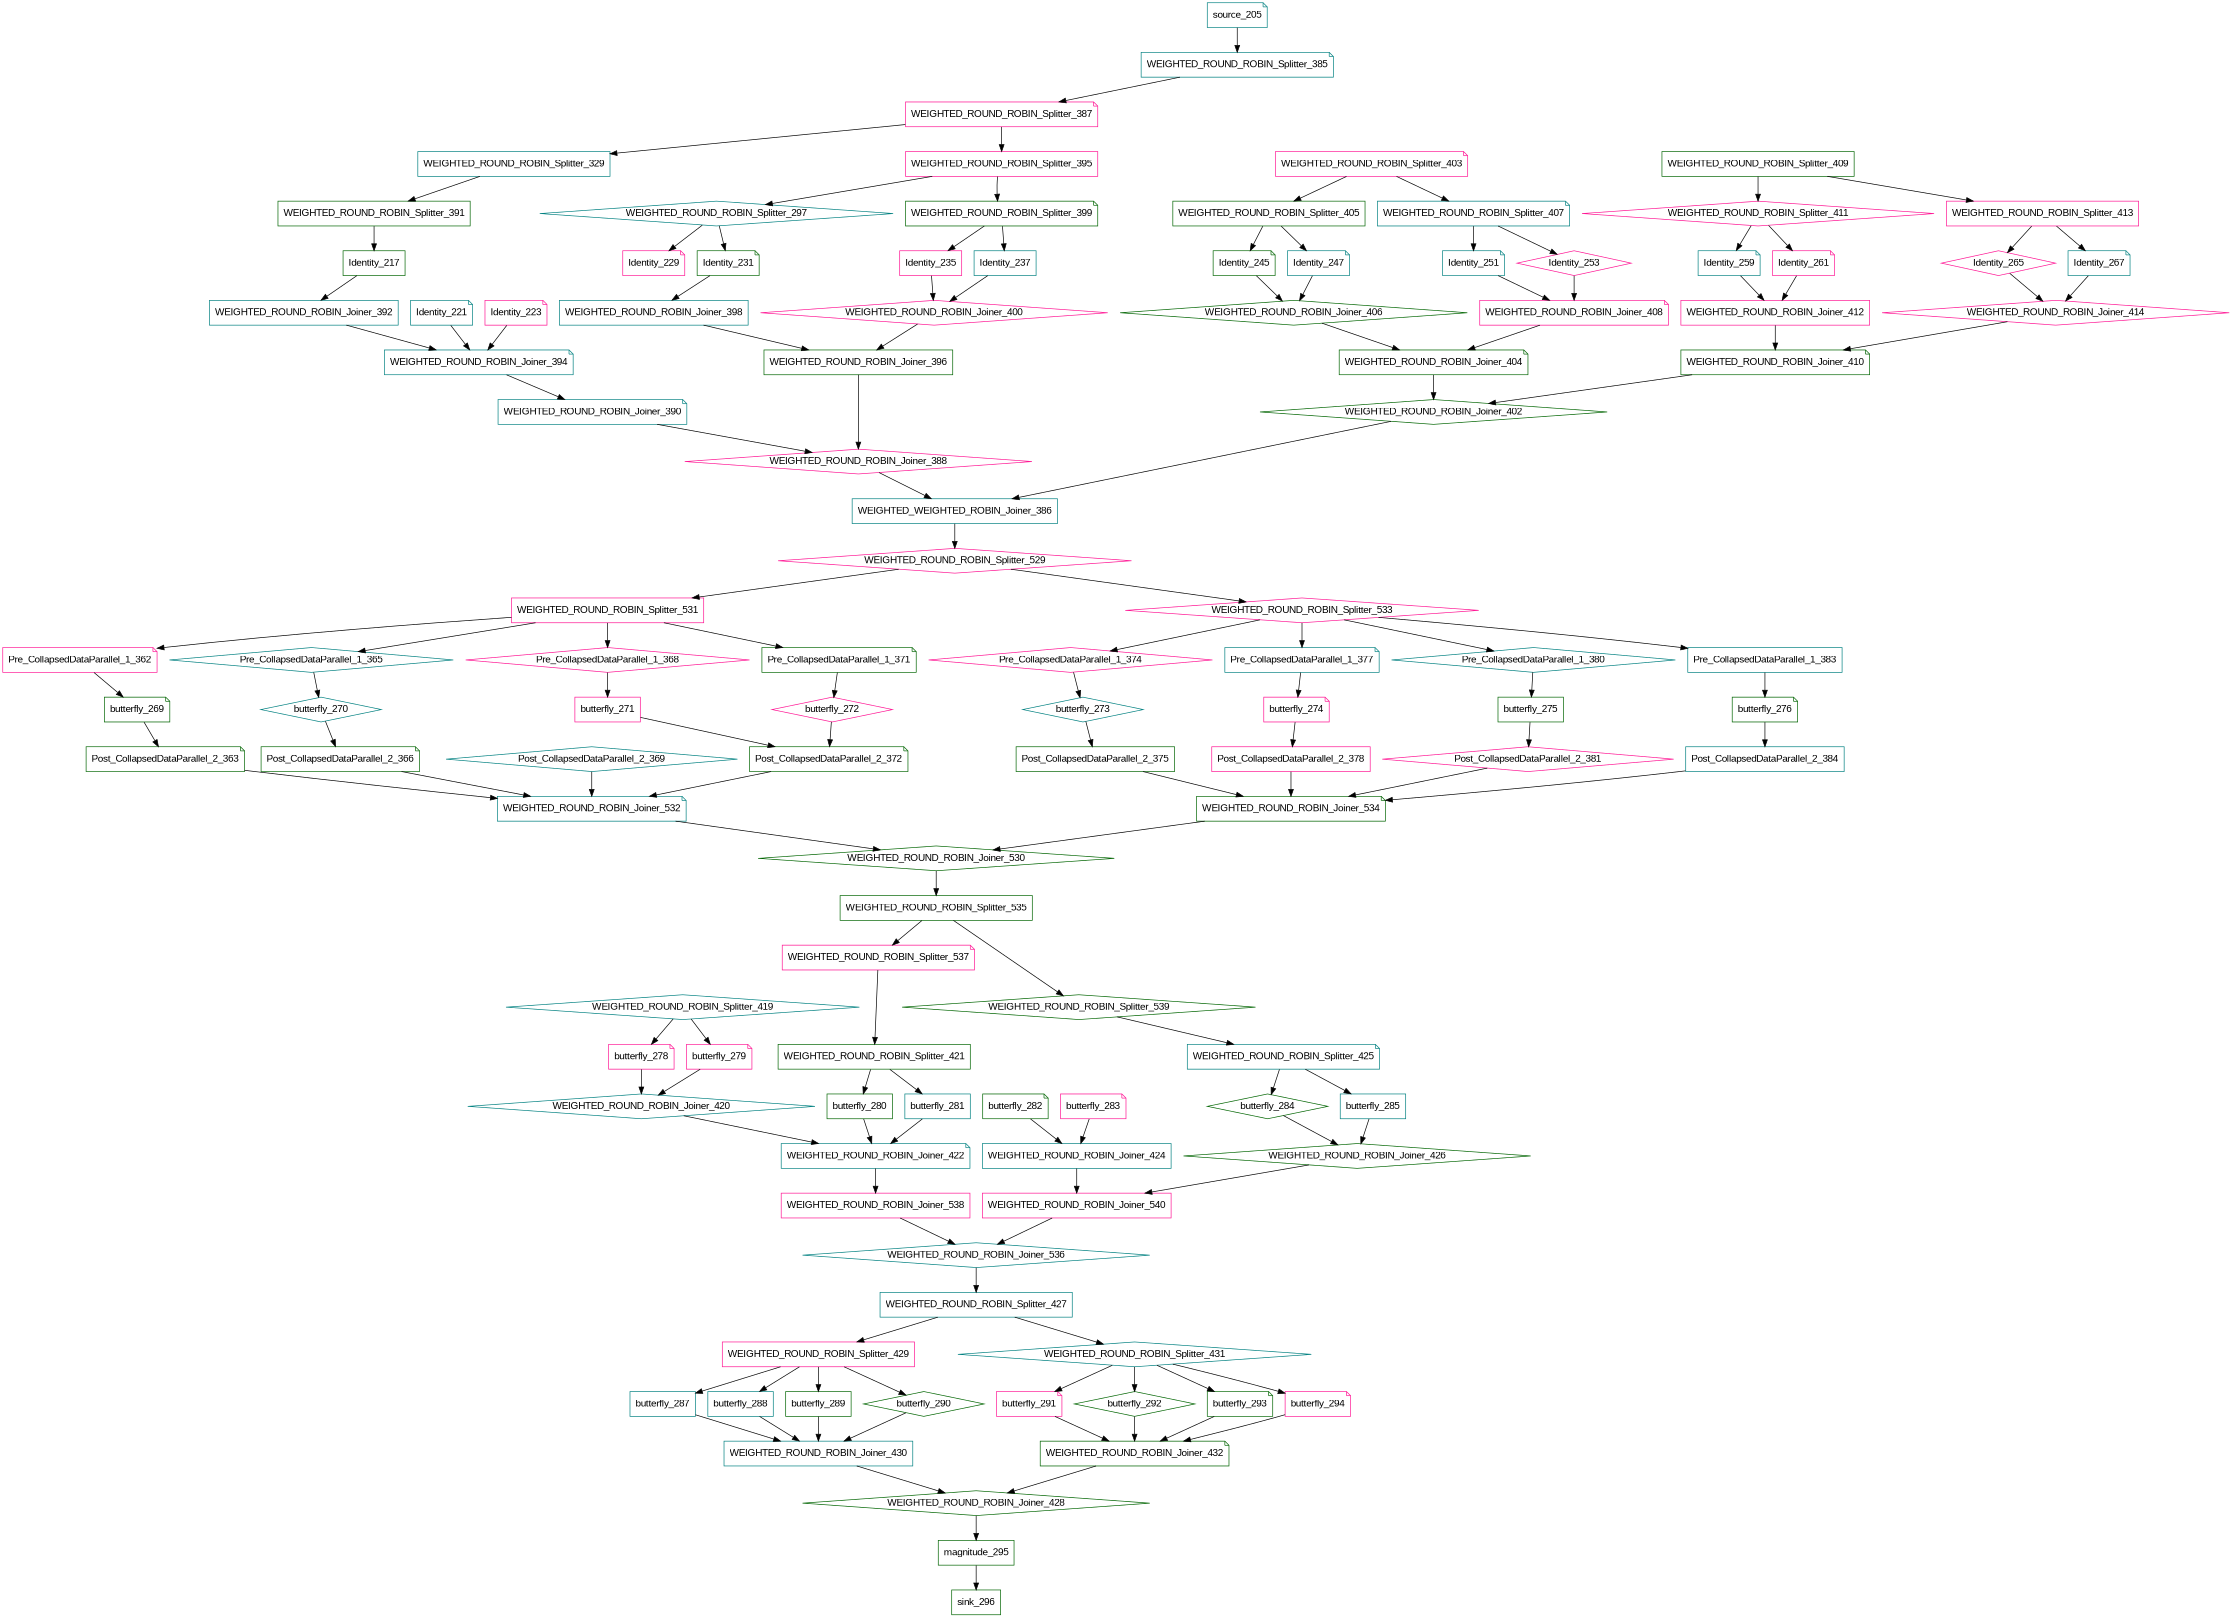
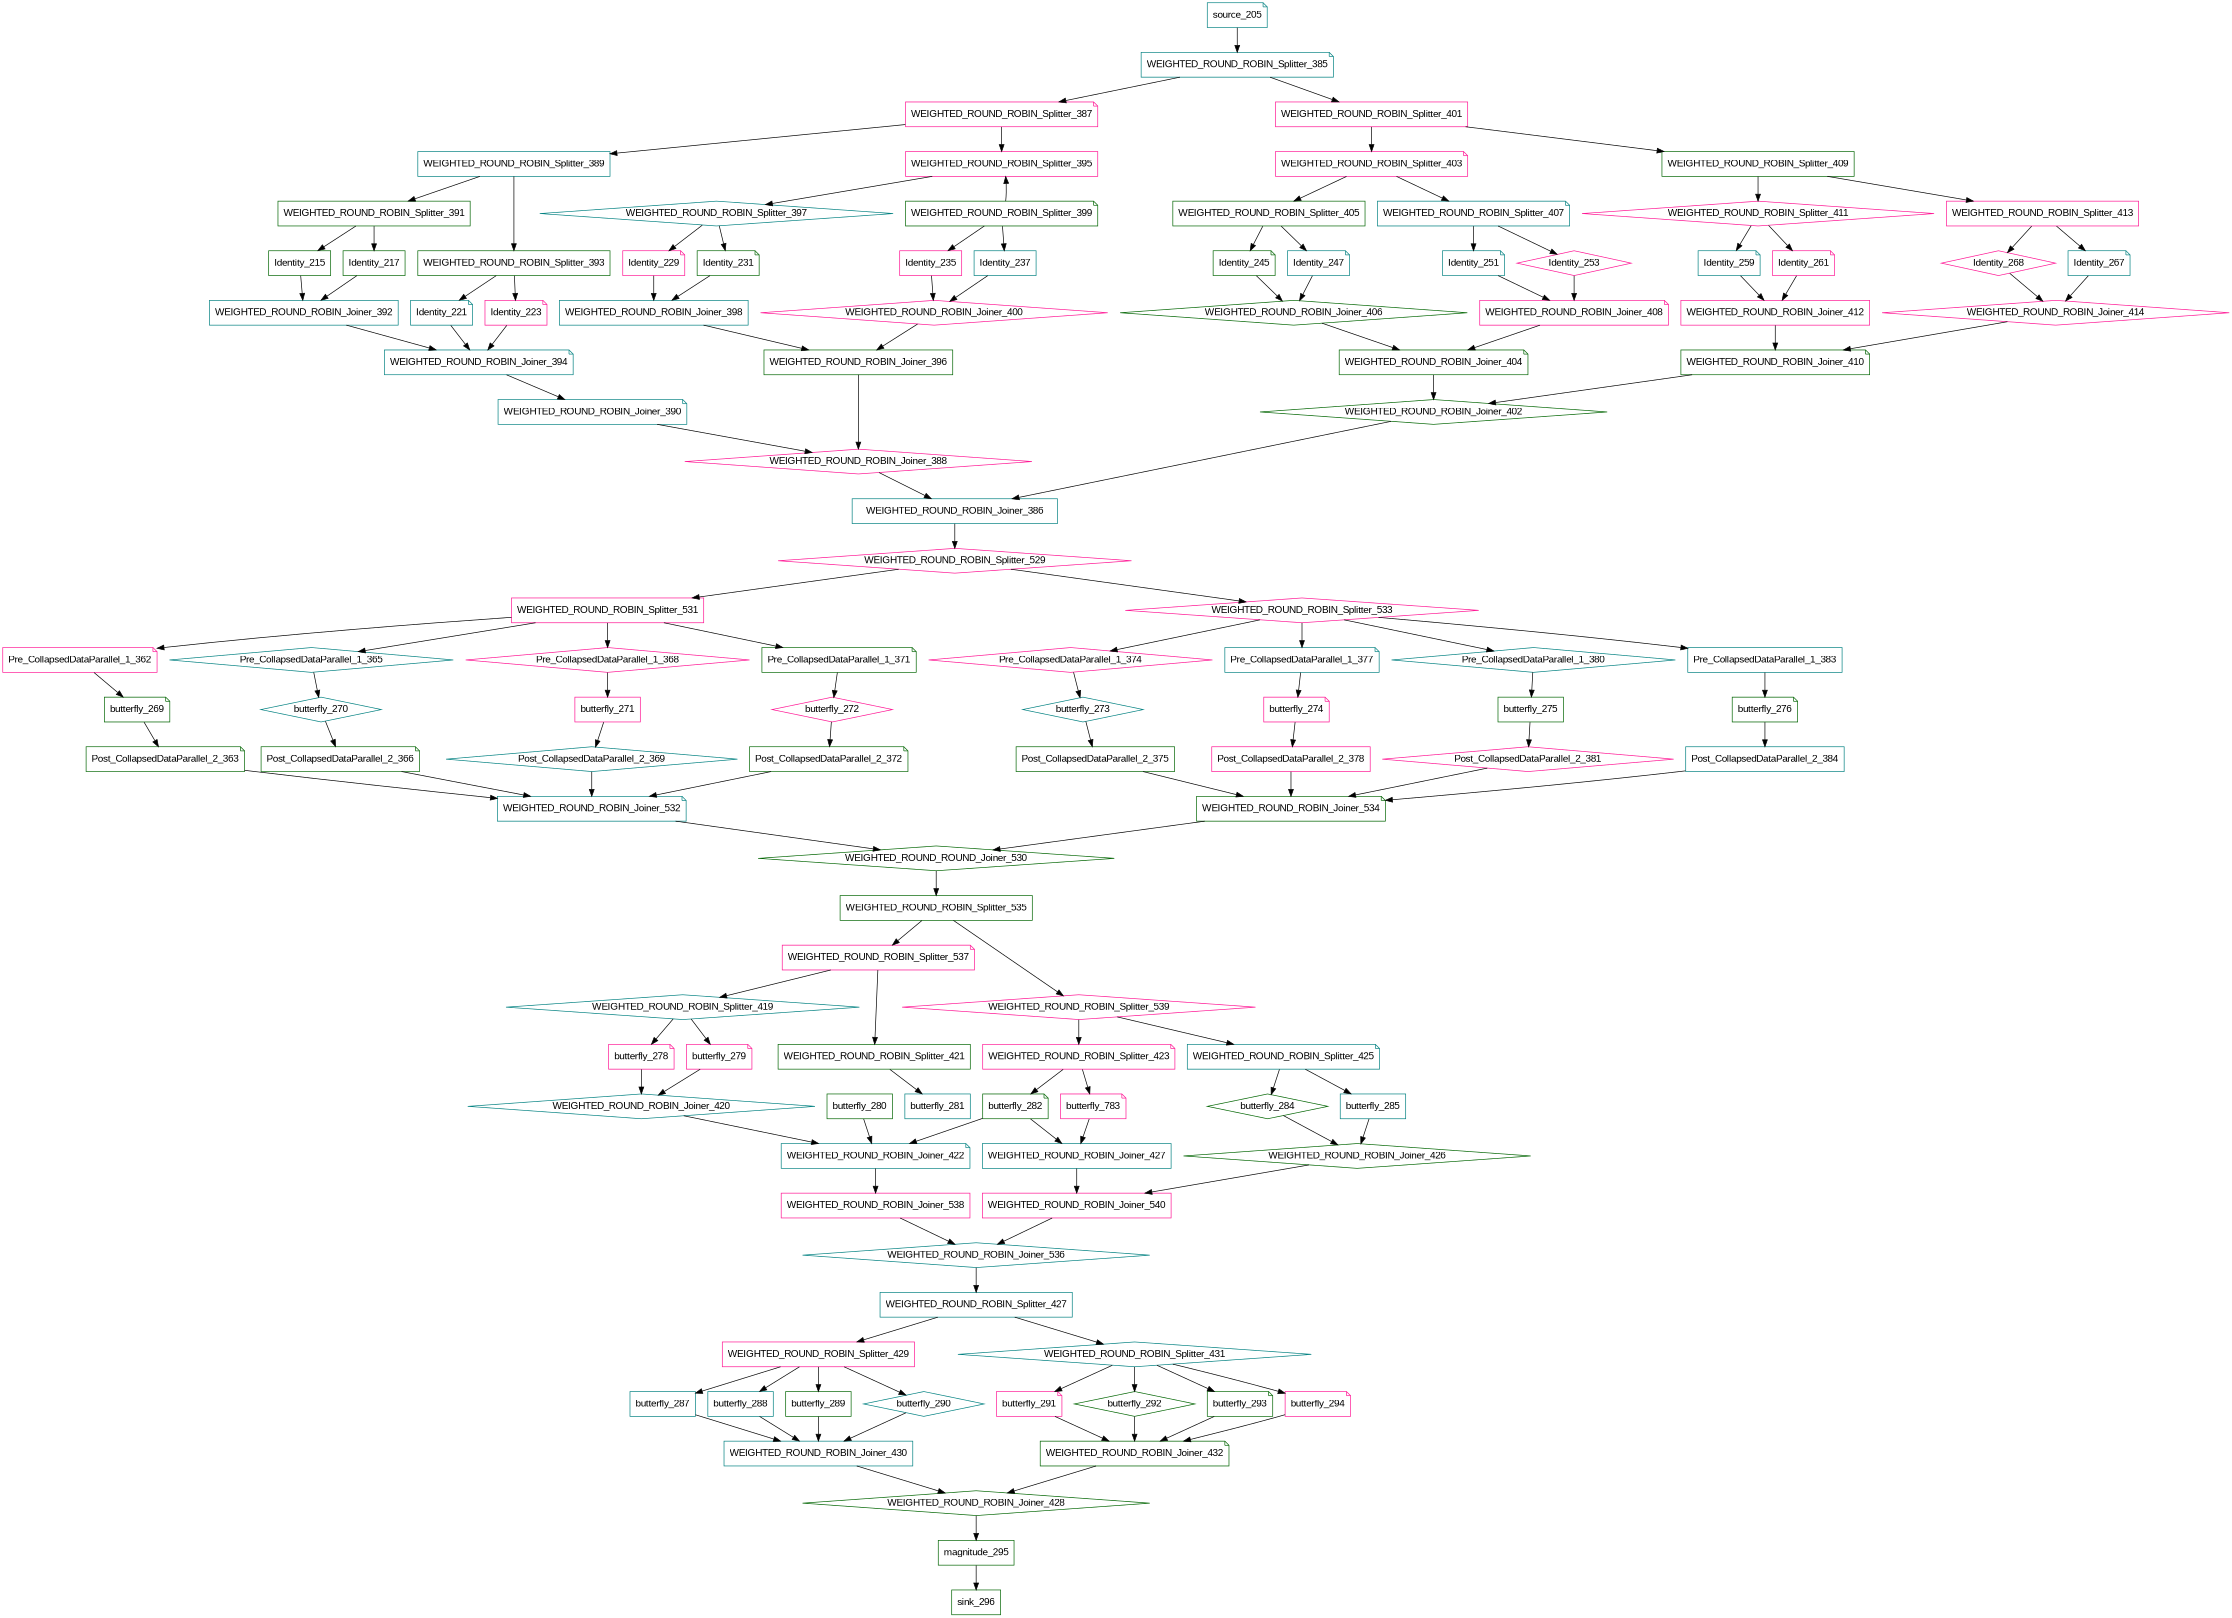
node "WEIGHTED_ROUND_ROBIN_Splitter_401": added
node "WEIGHTED_ROUND_ROBIN_Splitter_329": label "WEIGHTED_ROUND_ROBIN_Splitter_329" -> "WEIGHTED_ROUND_ROBIN_Splitter_389"
edge "WEIGHTED_ROUND_ROBIN_Splitter_395" -> "WEIGHTED_ROUND_ROBIN_Splitter_399": reversed
node "WEIGHTED_ROUND_ROBIN_Splitter_297": label "WEIGHTED_ROUND_ROBIN_Splitter_297" -> "WEIGHTED_ROUND_ROBIN_Splitter_397"
node "Identity_215": added
node "WEIGHTED_ROUND_ROBIN_Splitter_393": added
node "Identity_265": label "Identity_265" -> "Identity_268"
edge "Identity_229" -> "WEIGHTED_ROUND_ROBIN_Joiner_398": added
node "WEIGHTED_WEIGHTED_ROBIN_Joiner_386": label "WEIGHTED_WEIGHTED_ROBIN_Joiner_386" -> "WEIGHTED_ROUND_ROBIN_Joiner_386"
edge "butterfly_271" -> "Post_CollapsedDataParallel_2_372": now "butterfly_271" -> "Post_CollapsedDataParallel_2_369"
node "WEIGHTED_ROUND_ROBIN_Joiner_530": label "WEIGHTED_ROUND_ROBIN_Joiner_530" -> "WEIGHTED_ROUND_ROUND_Joiner_530"
edge "WEIGHTED_ROUND_ROBIN_Splitter_537" -> "WEIGHTED_ROUND_ROBIN_Splitter_419": added
node "WEIGHTED_ROUND_ROBIN_Splitter_539": color darkgreen -> deeppink
node "WEIGHTED_ROUND_ROBIN_Splitter_423": added
edge "WEIGHTED_ROUND_ROBIN_Splitter_421" -> "butterfly_280": removed
node "butterfly_283": label "butterfly_283" -> "butterfly_783"
edge "butterfly_281" -> "WEIGHTED_ROUND_ROBIN_Joiner_422": now "butterfly_282" -> "WEIGHTED_ROUND_ROBIN_Joiner_422"
node "WEIGHTED_ROUND_ROBIN_Joiner_424": label "WEIGHTED_ROUND_ROBIN_Joiner_424" -> "WEIGHTED_ROUND_ROBIN_Joiner_427"
node "butterfly_290": color darkgreen -> teal
